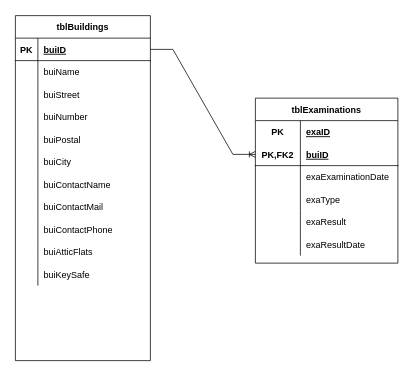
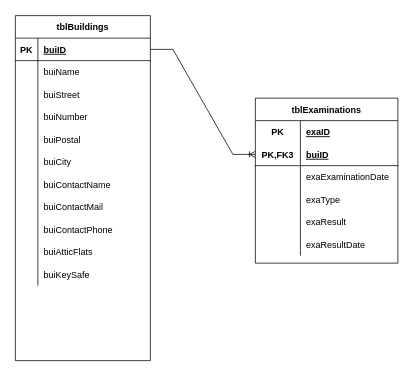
node "PK,FK2": label "PK,FK2" -> "PK,FK3"
